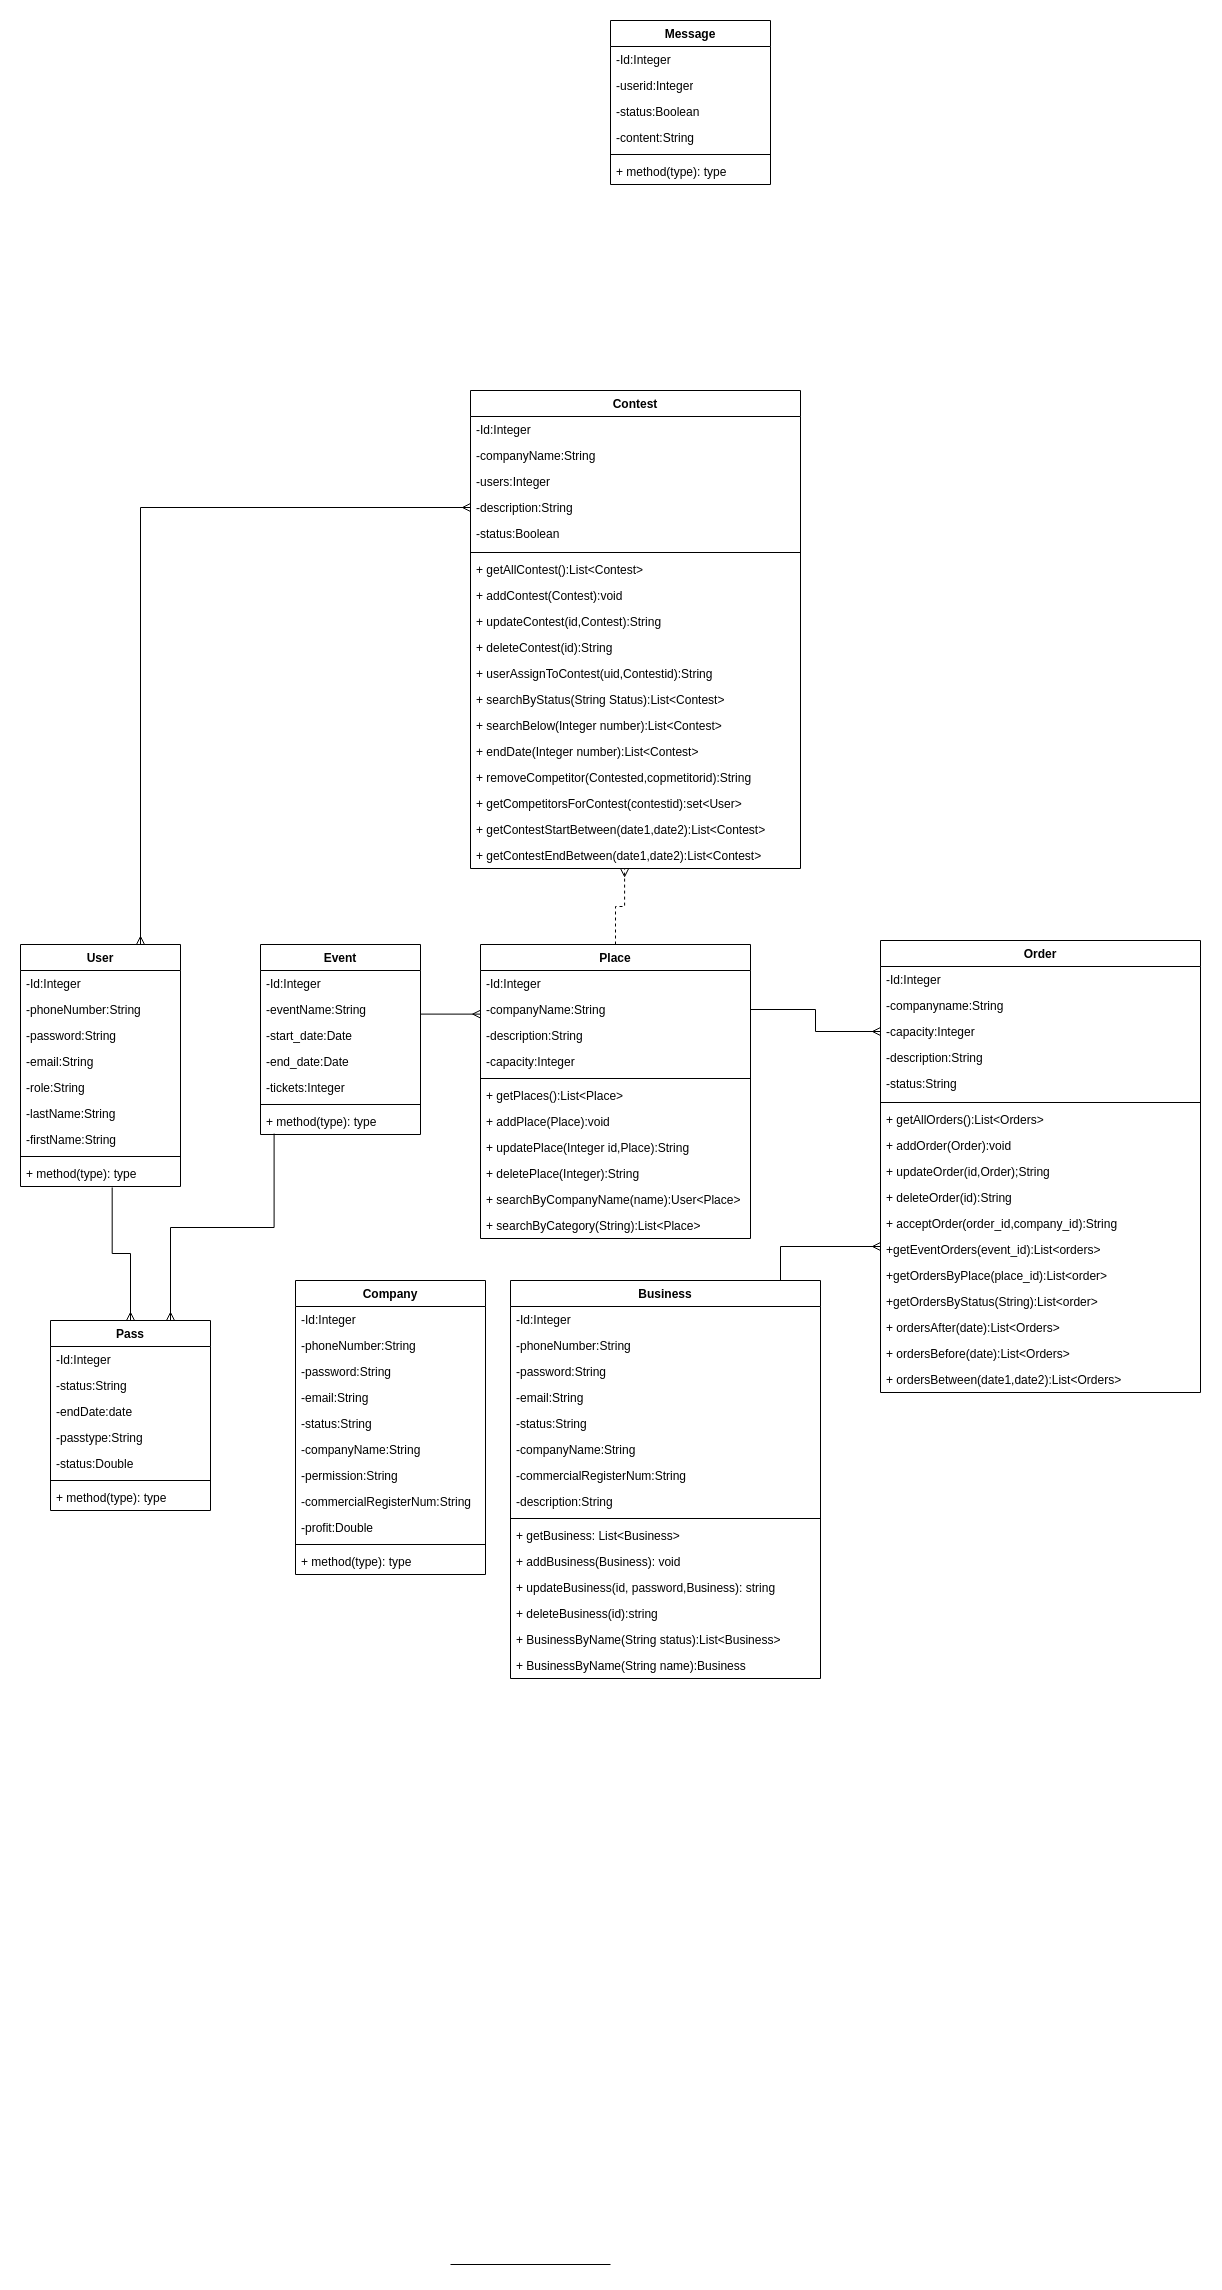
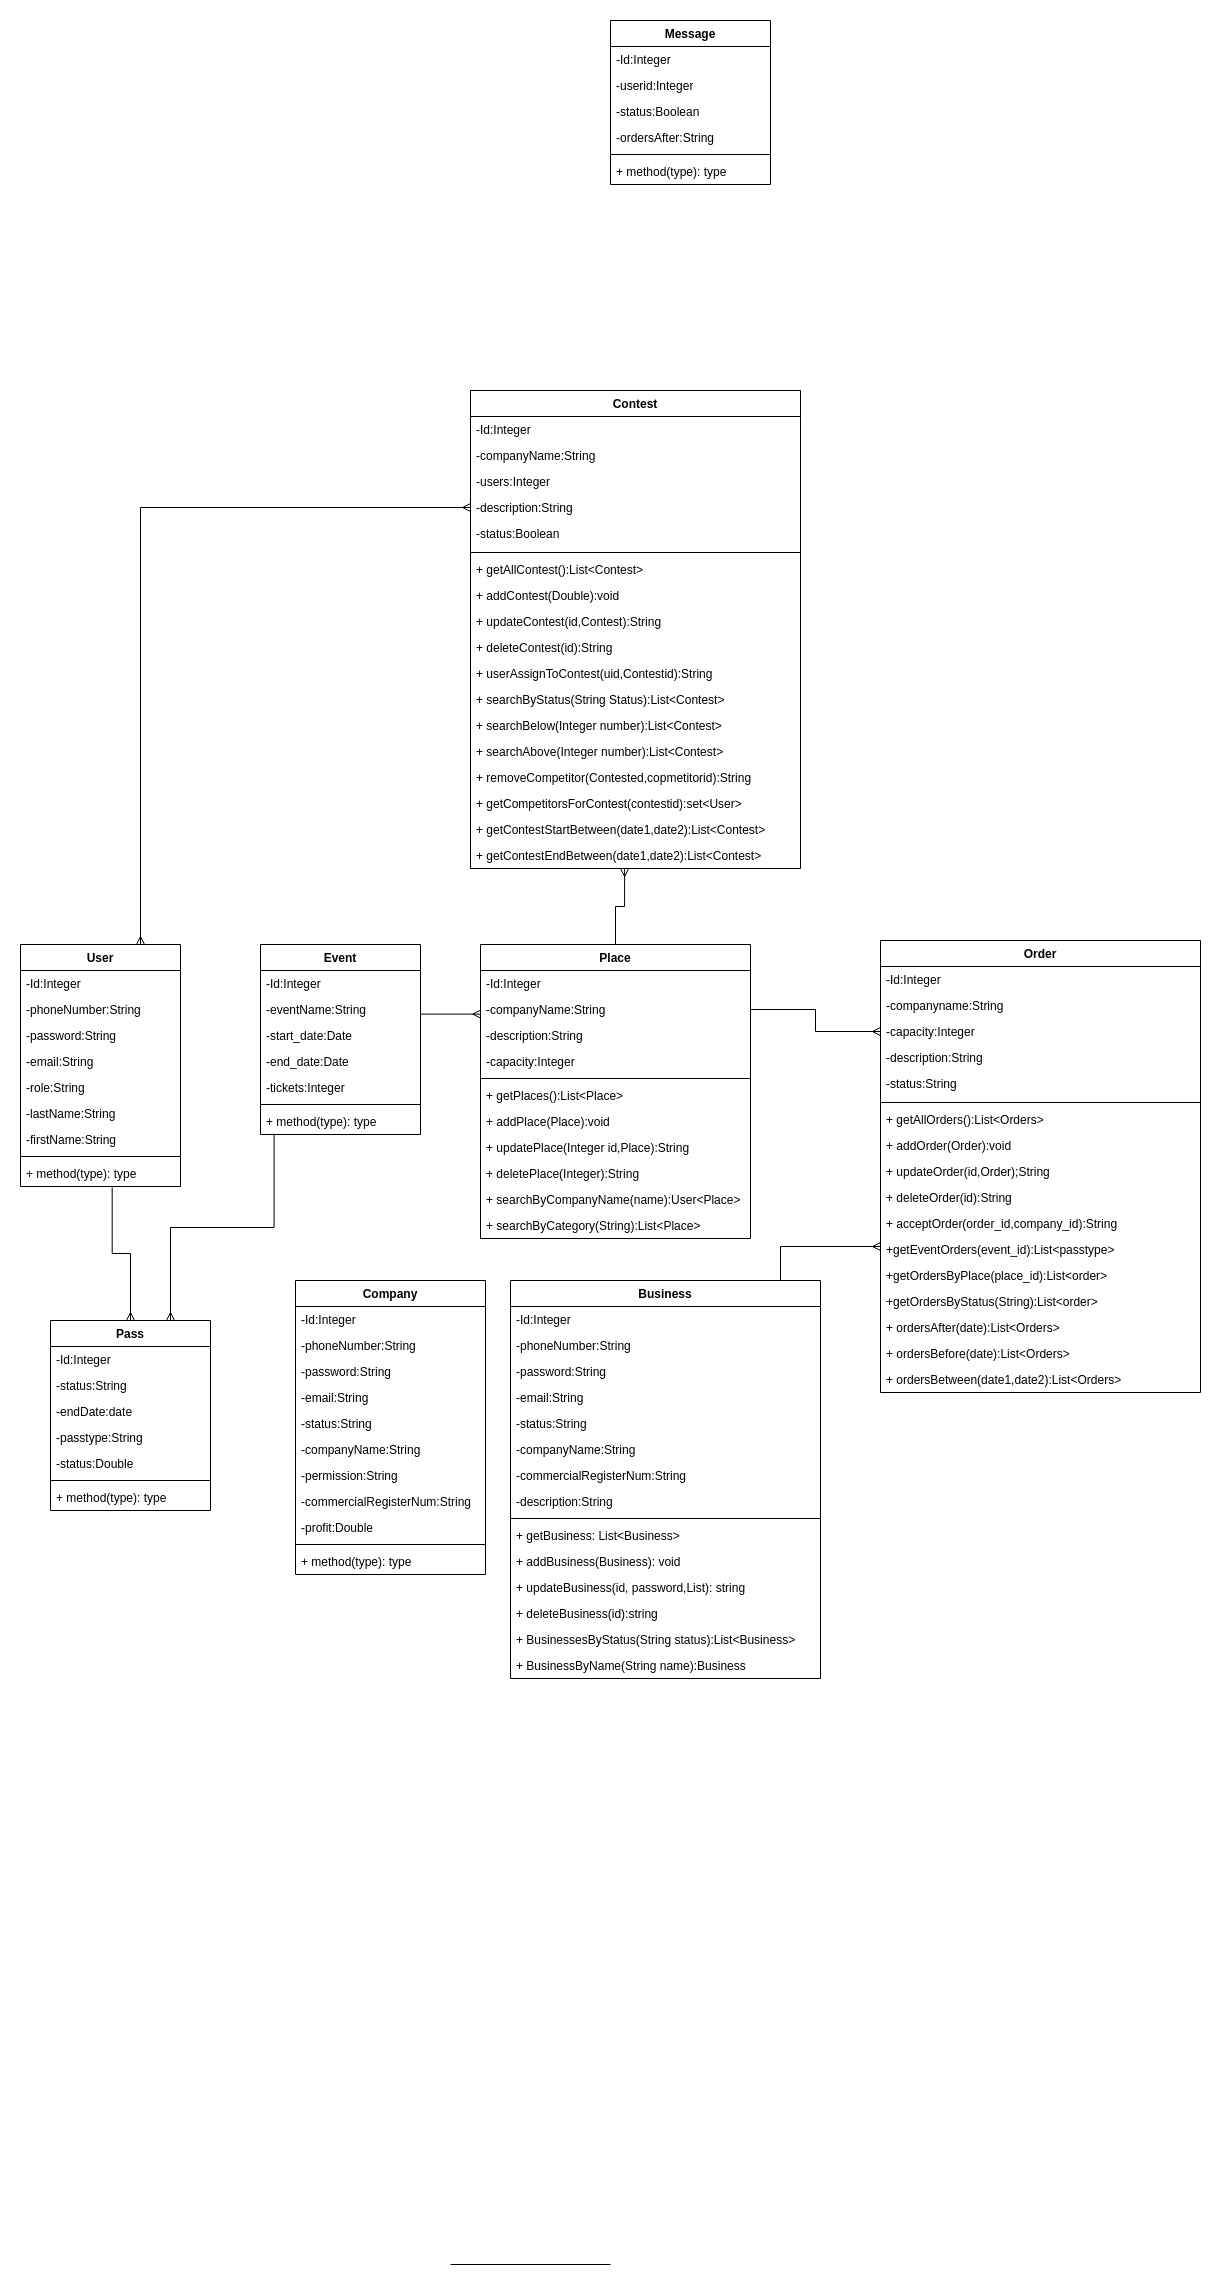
node "-content:String": label "-content:String" -> "-ordersAfter:String"
node "+ addContest(Contest):void": label "+ addContest(Contest):void" -> "+ addContest(Double):void"
node "+ endDate(Integer number):List<Contest>": label "+ endDate(Integer number):List<Contest>" -> "+ searchAbove(Integer number):List<Contest>"
edge "Place" -> "+ getContestEndBetween(date1,date2):List<Contest>": style dashed -> solid
node "+getEventOrders(event_id):List<orders>": label "+getEventOrders(event_id):List<orders>" -> "+getEventOrders(event_id):List<passtype>"
node "+ updateBusiness(id, password,Business): string": label "+ updateBusiness(id, password,Business): string" -> "+ updateBusiness(id, password,List): string"
node "+ BusinessByName(String status):List<Business>": label "+ BusinessByName(String status):List<Business>" -> "+ BusinessesByStatus(String status):List<Business>"
